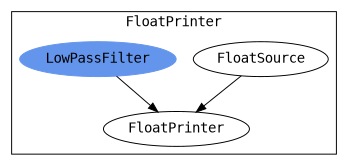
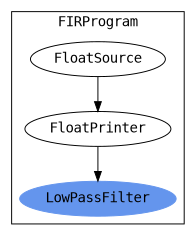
cluster "FloatPrinter": label "FloatPrinter" -> "FIRProgram"
edge "LowPassFilter" -> "FloatPrinter": reversed
